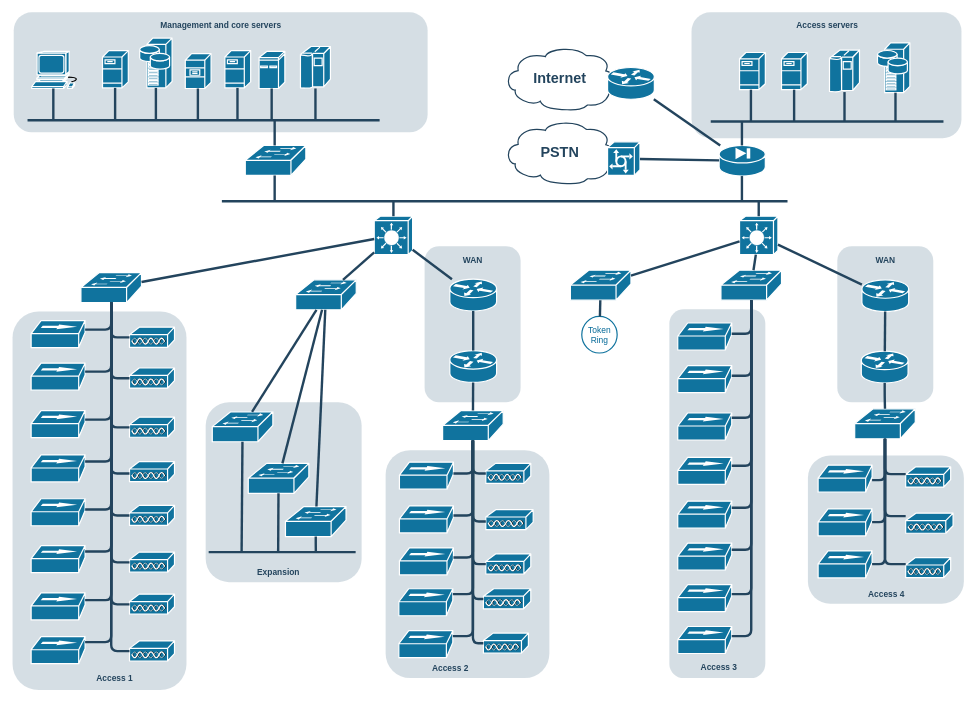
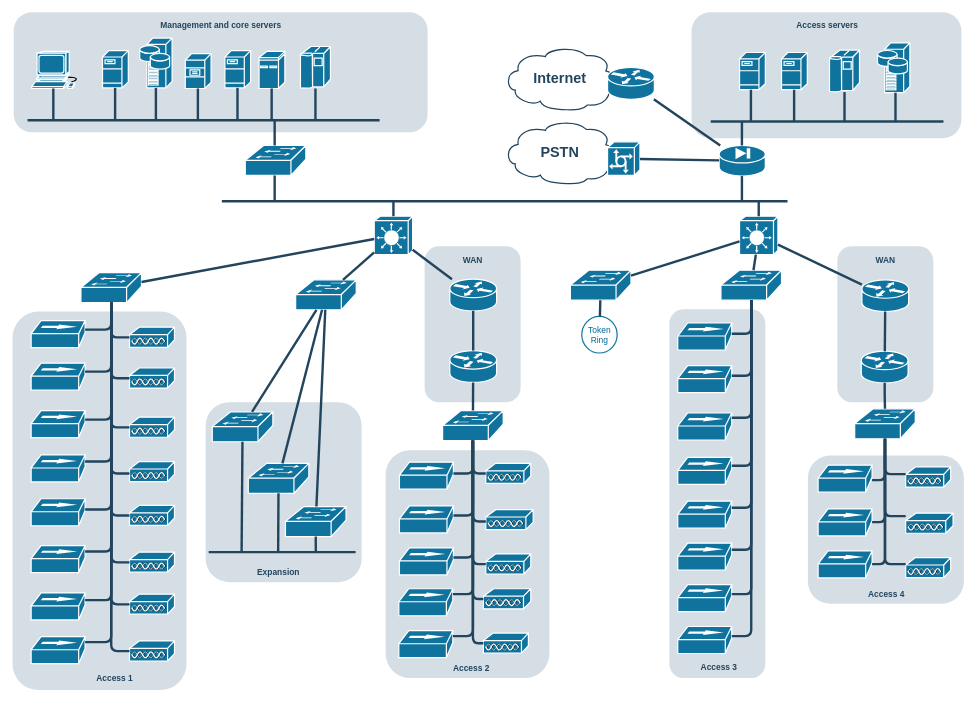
node "Access 2": moved (450, 668) -> (471, 668)
